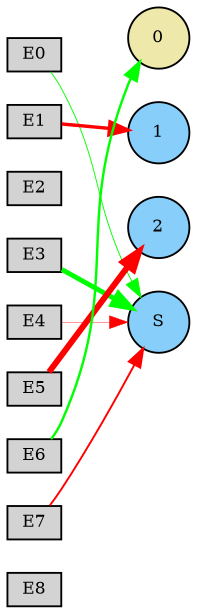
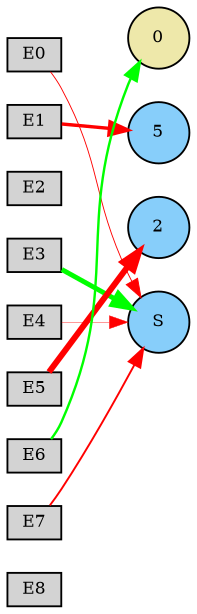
node "1": label "1" -> "5"
edge "E0" -> "S": color green -> red
